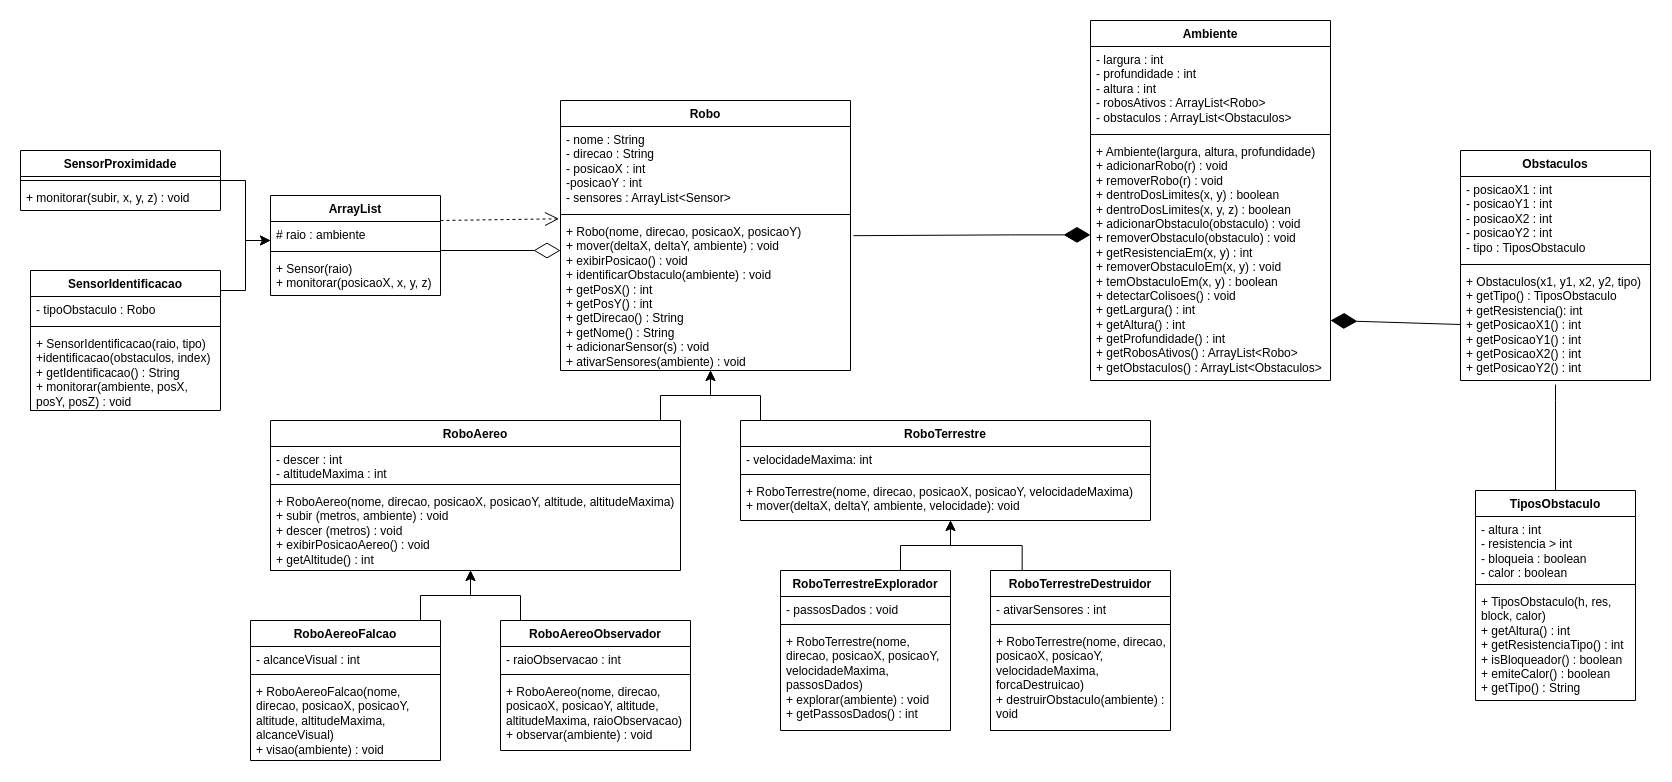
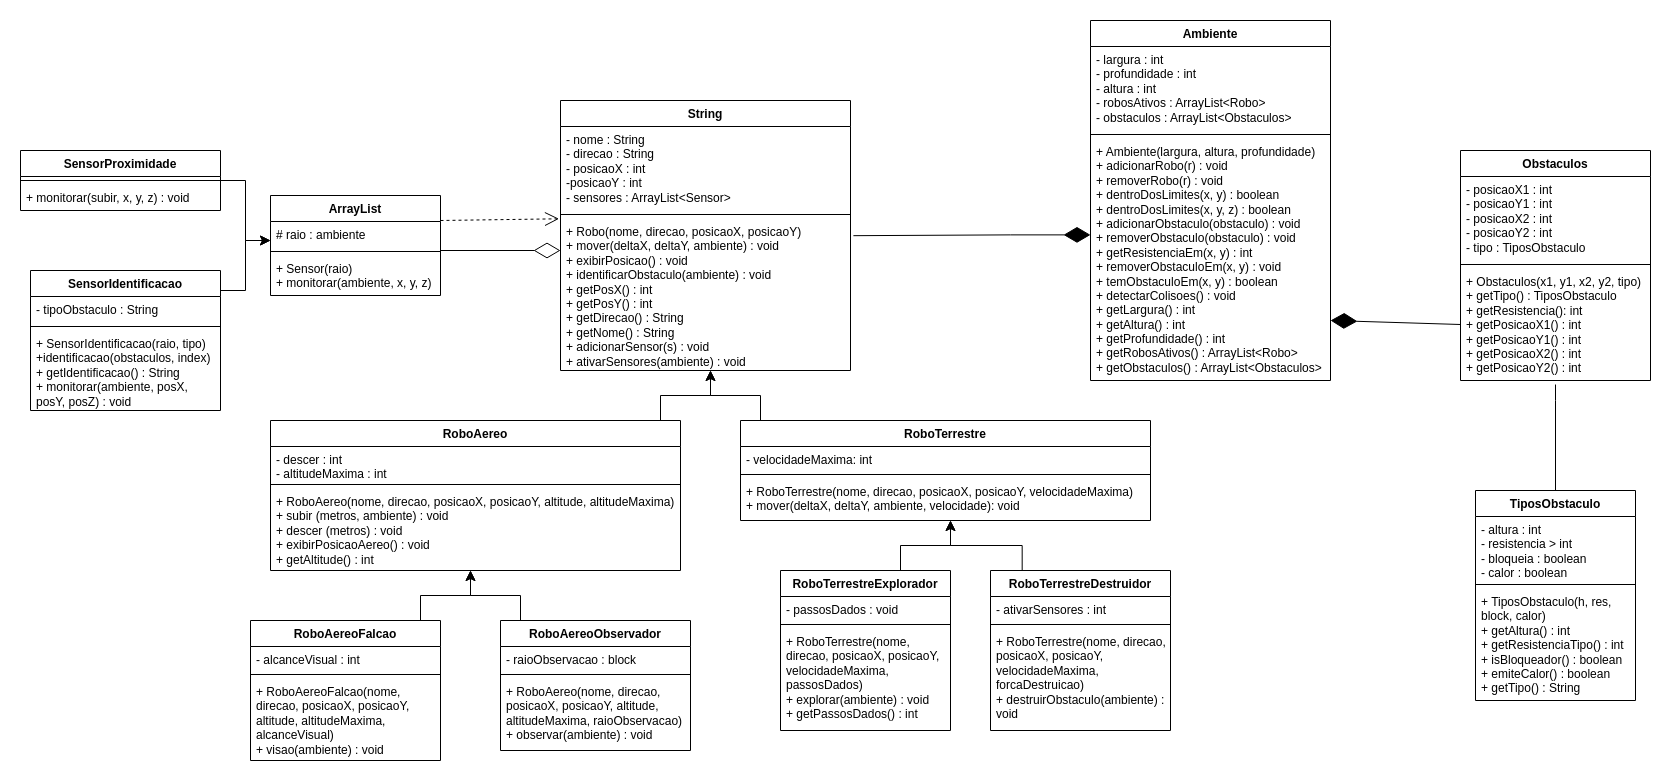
node "Robo": label "Robo" -> "String"
node "+ Sensor(raio) + monitorar(posicaoX, x, y, z)": label "+ Sensor(raio) + monitorar(posicaoX, x, y, z)" -> "+ Sensor(raio) + monitorar(ambiente, x, y, z)"
node "- tipoObstaculo : Robo": label "- tipoObstaculo : Robo" -> "- tipoObstaculo : String"
node "- raioObservacao : int": label "- raioObservacao : int" -> "- raioObservacao : block"
